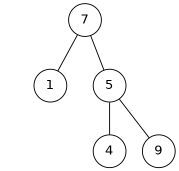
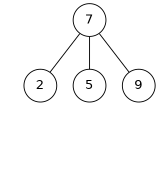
node "1": label "1" -> "2"
edge "5" -- "9": now "7" -- "9"
node "4": removed
